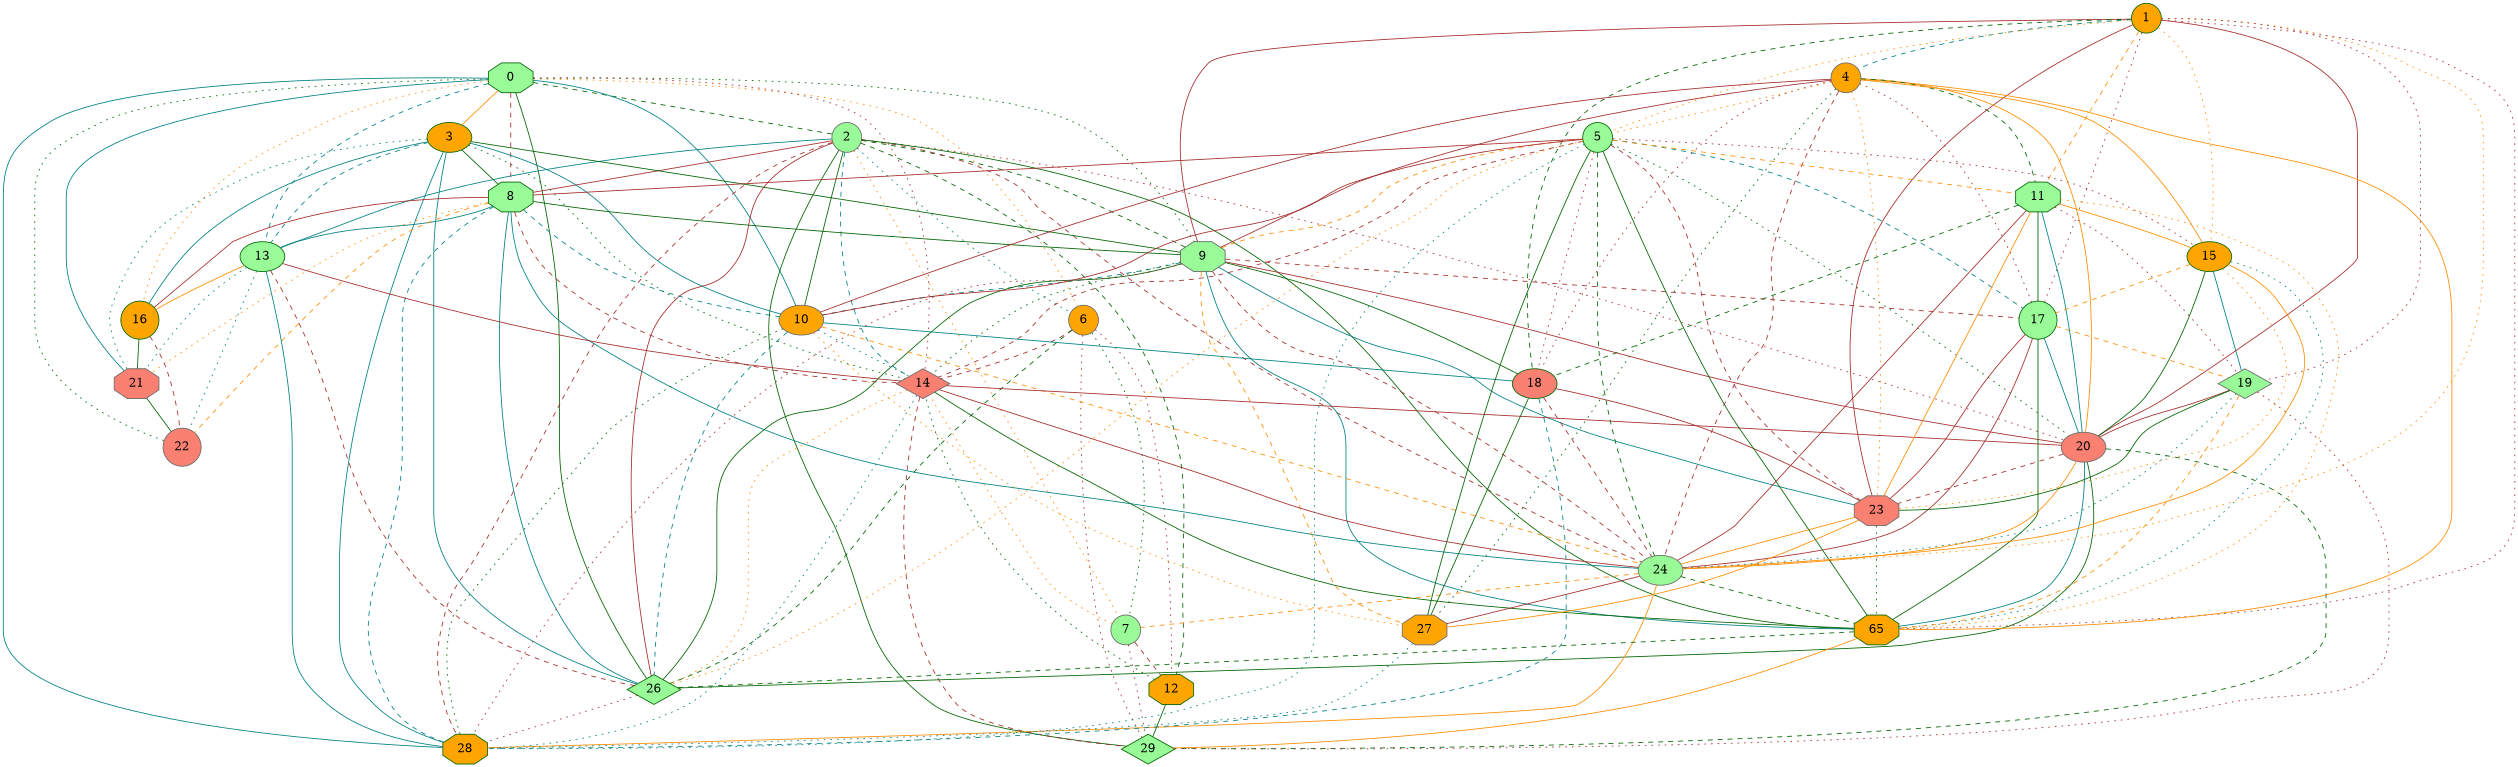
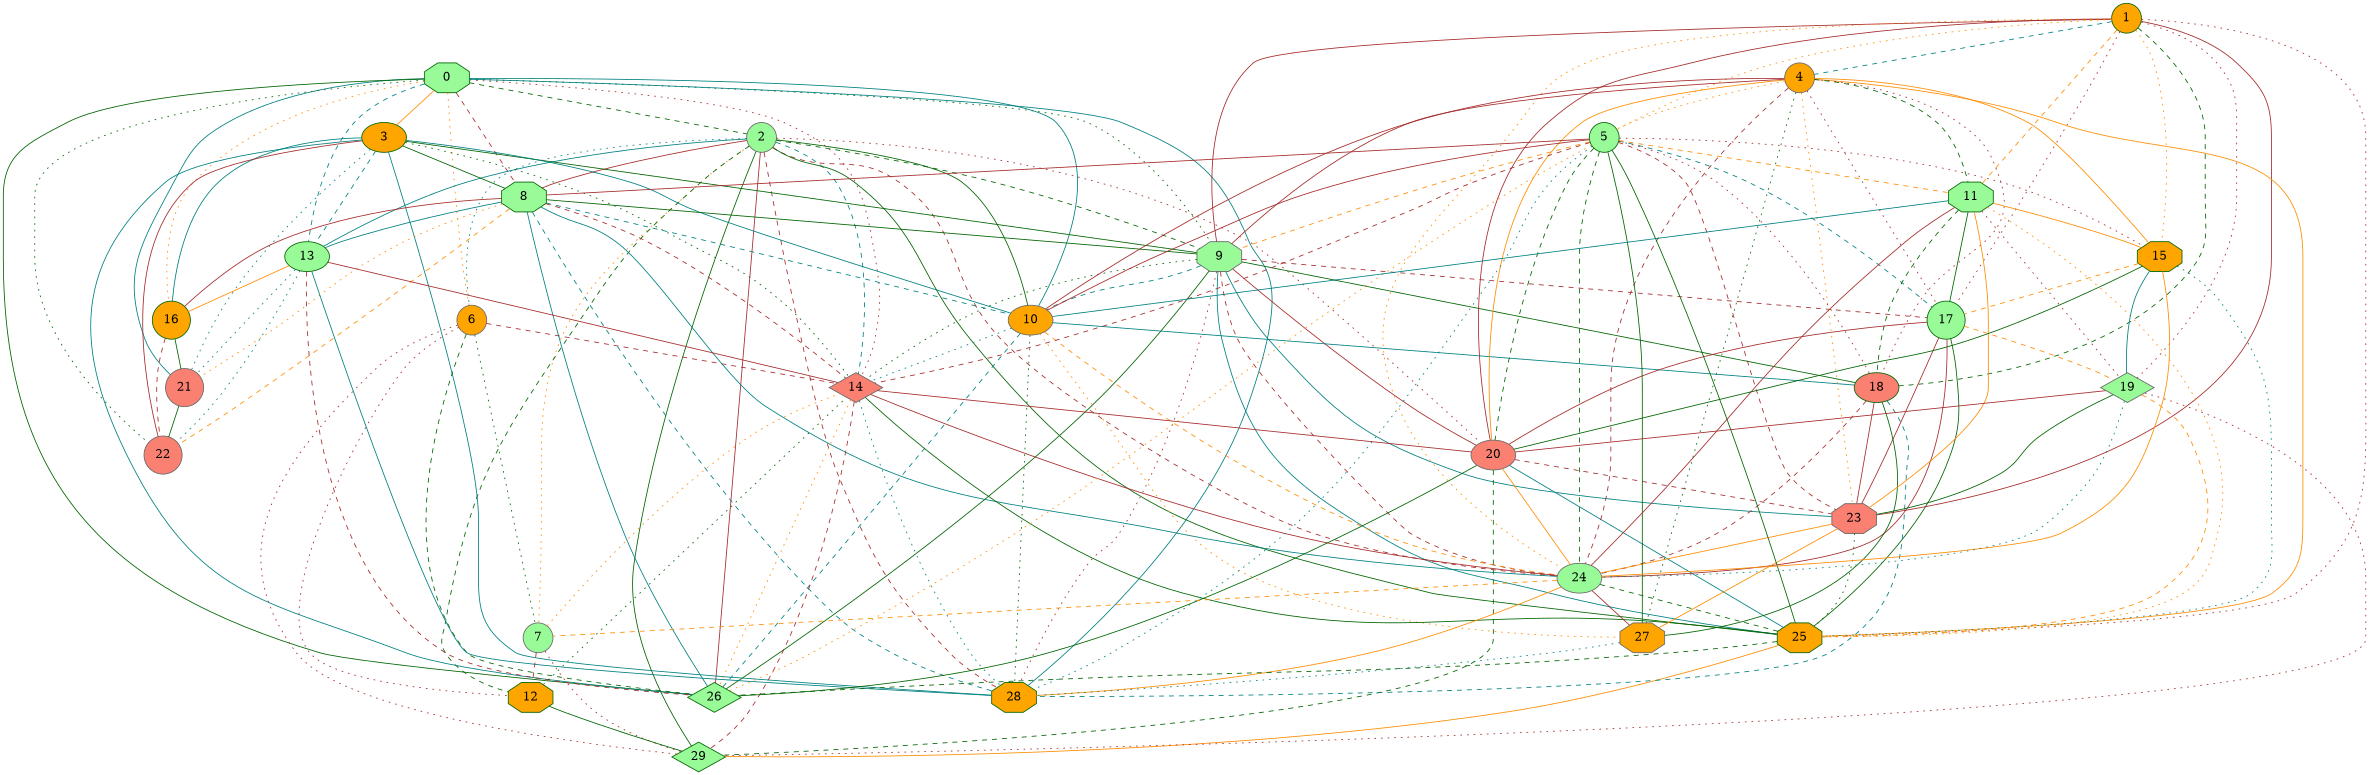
edge "3" -- "22": added
node "15": shape ellipse -> octagon
edge "5" -- "20": style dotted -> dashed
edge "11" -- "20": now "11" -- "10"
node "21": shape octagon -> circle
edge "17" -- "20": color teal -> brown
edge "15" -- "23": removed
edge "9" -- "27": removed
node "65": label "65" -> "25"
edge "26" -- "28": removed
